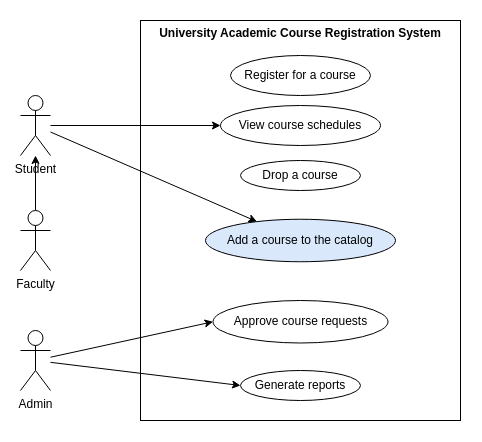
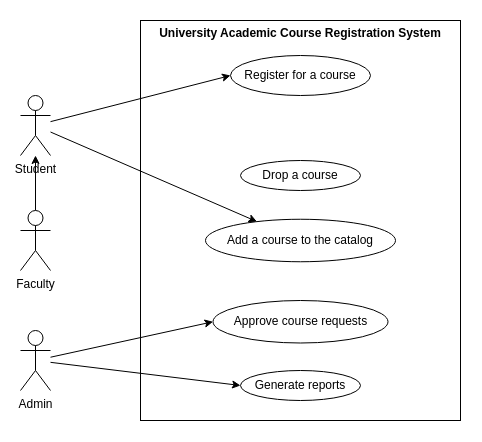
edge "Student" -> "Register for a course": added
edge "Student" -> "View course schedules": removed
node "View course schedules": removed
node "Add a course to the catalog": fillcolor #dae8fc -> #ffffff
